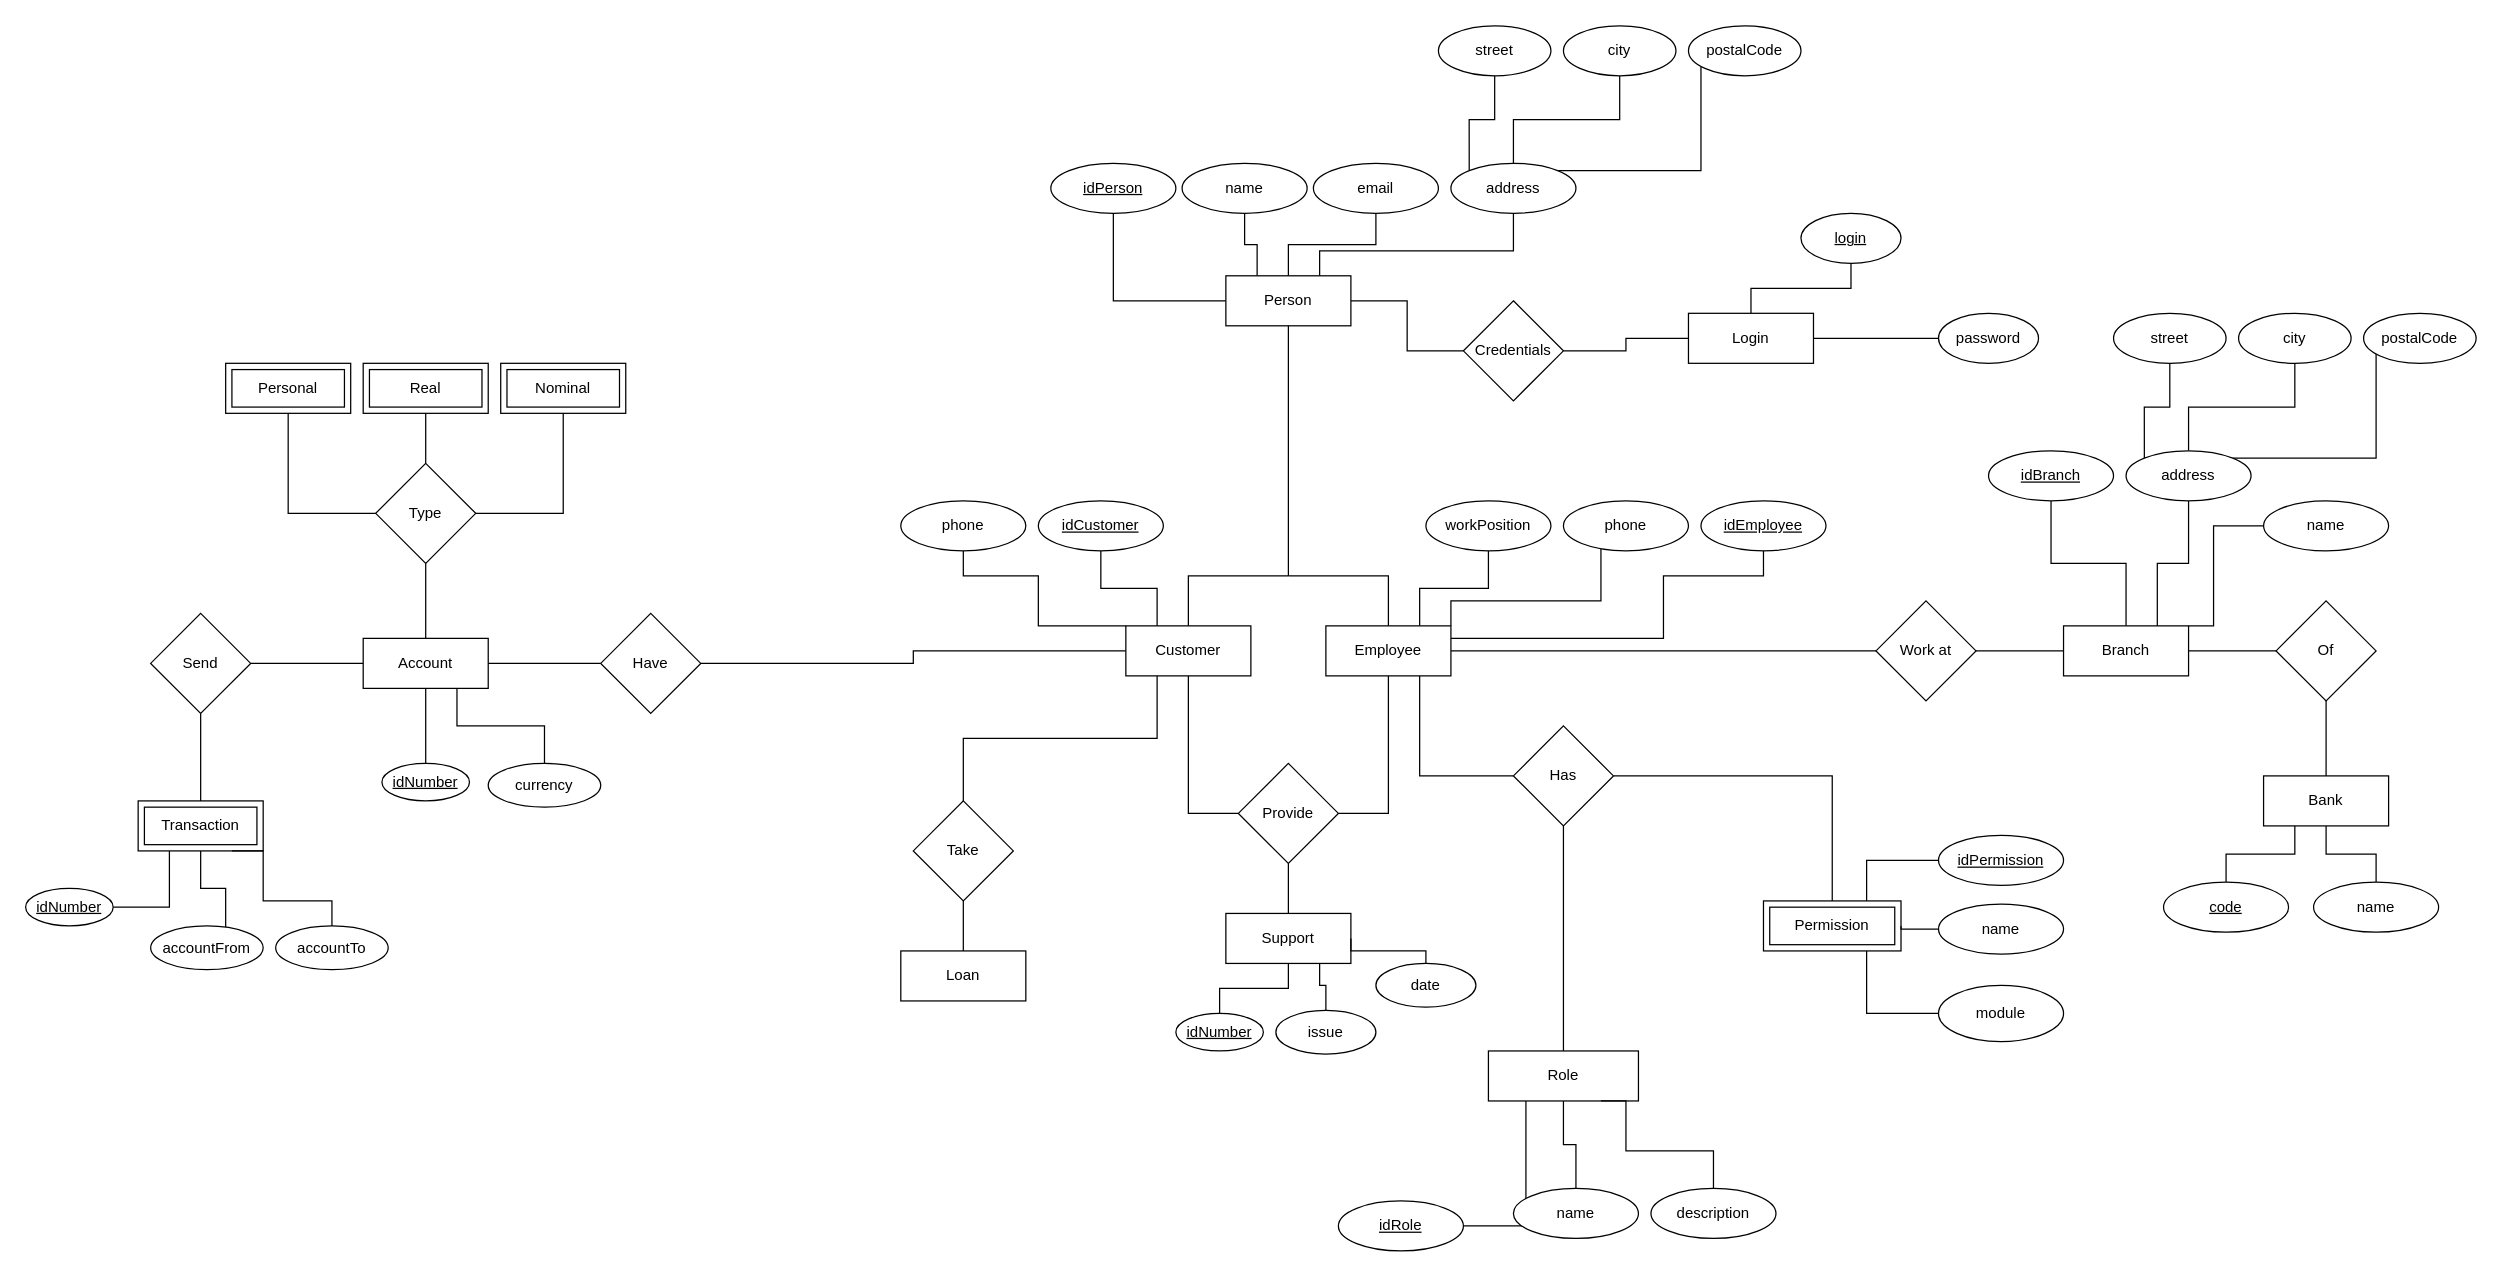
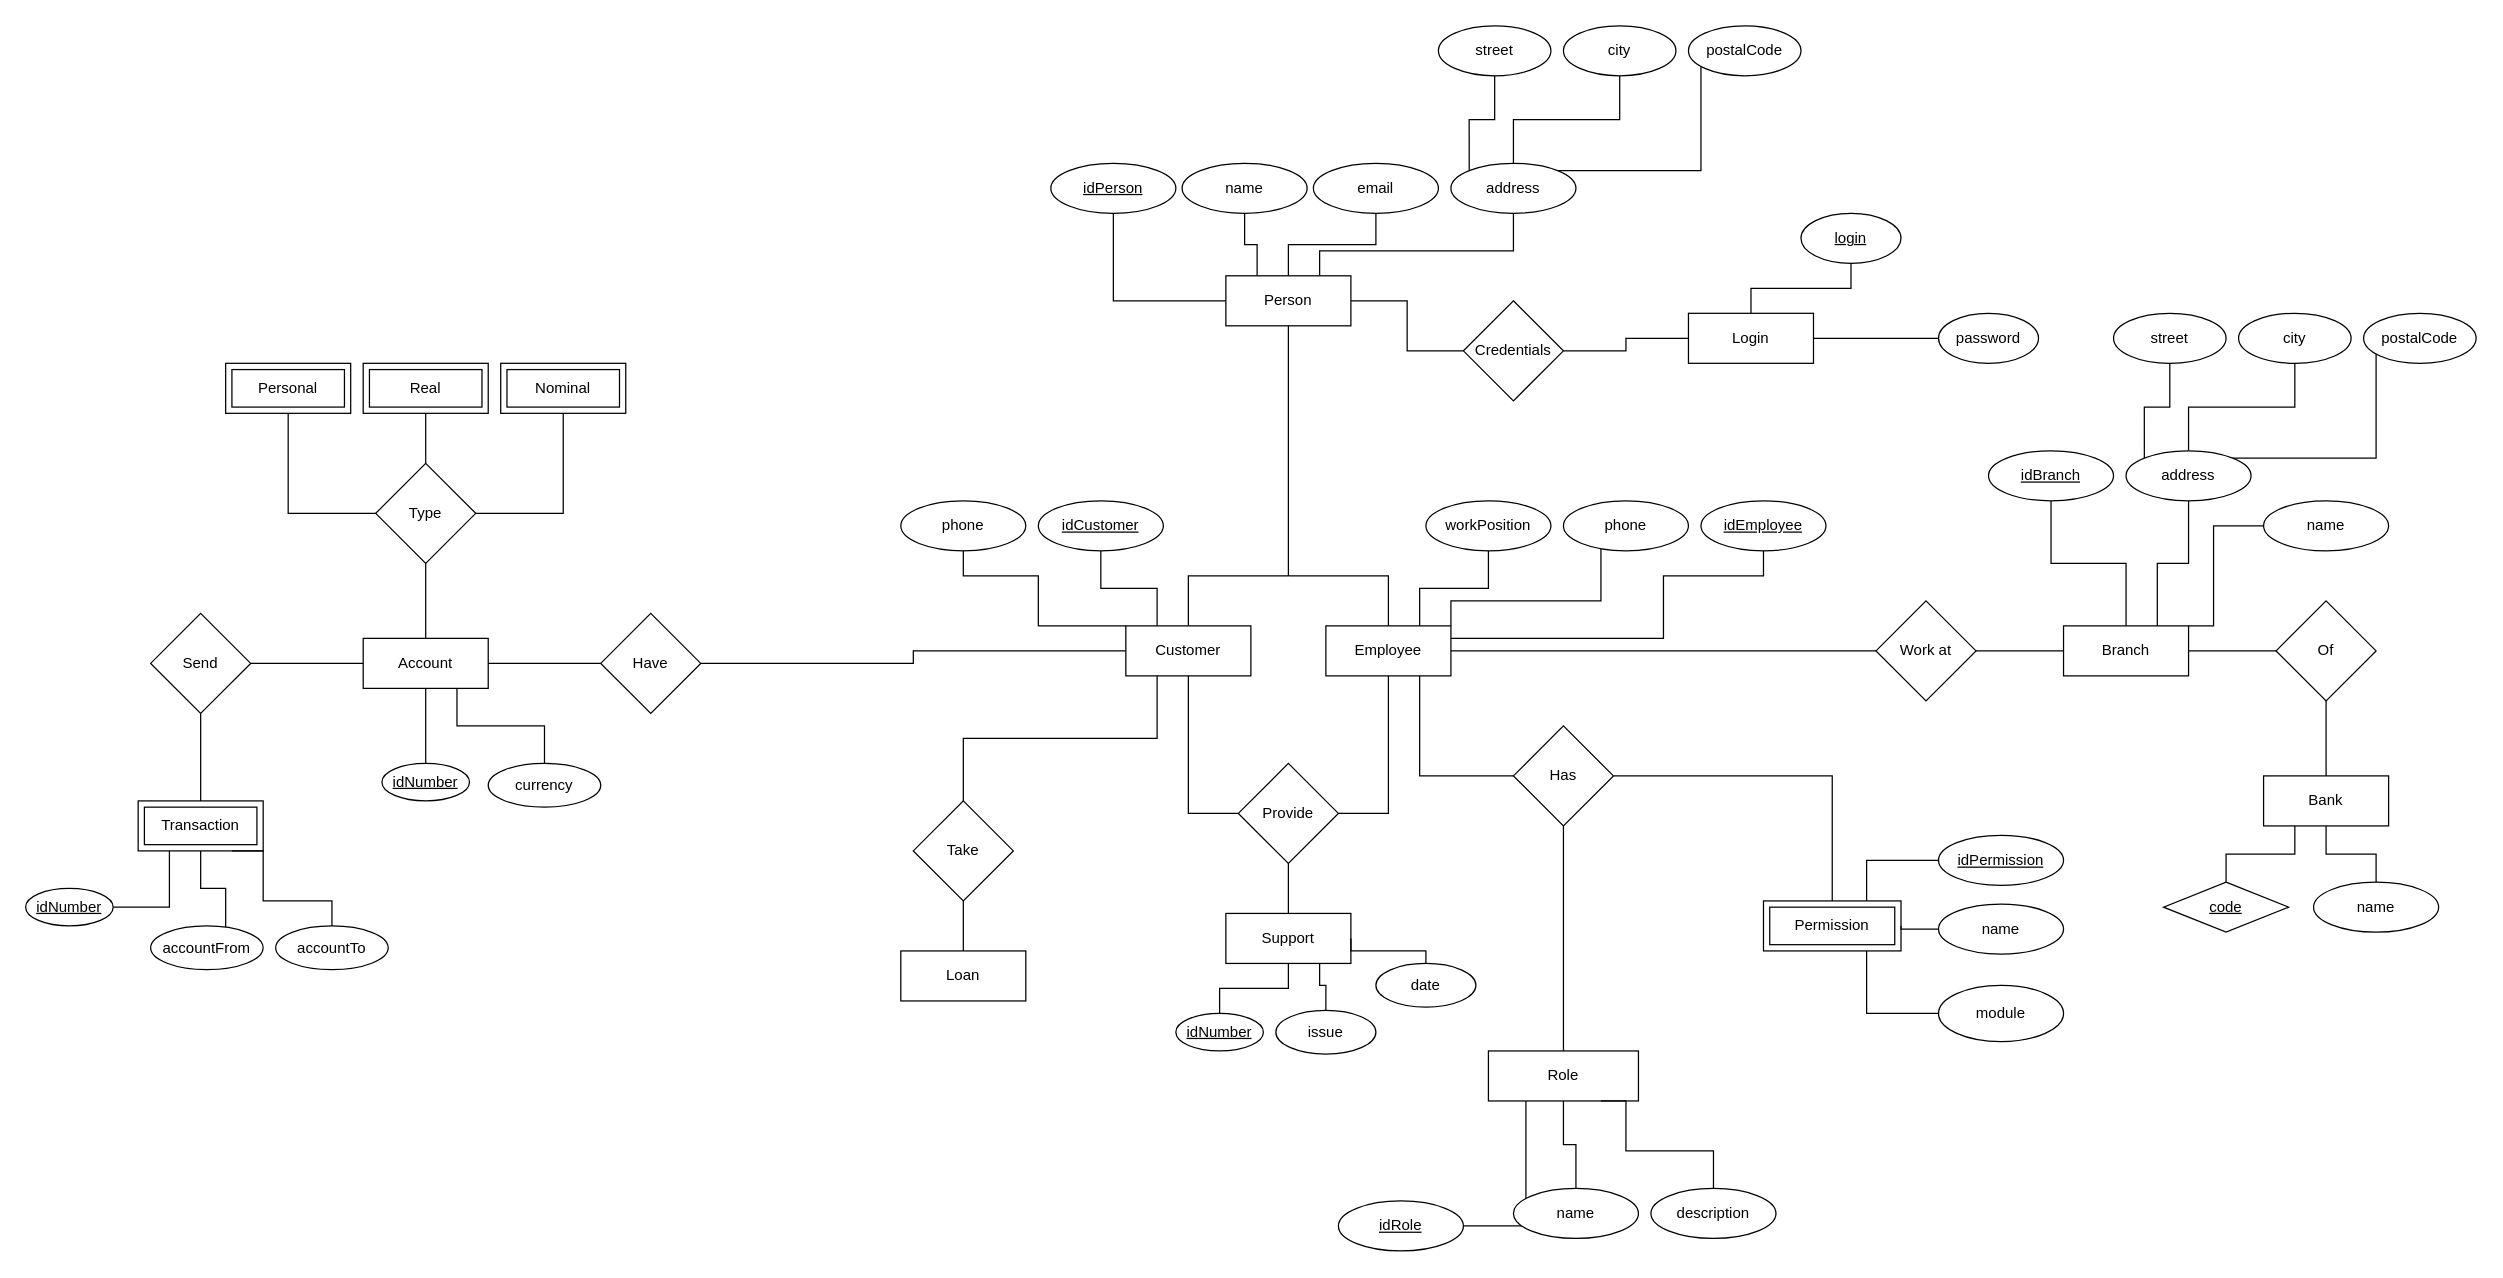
node "code": shape ellipse -> diamond
